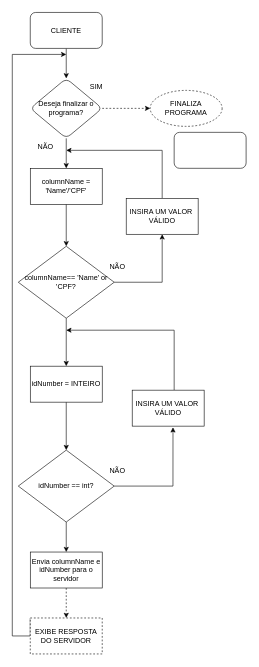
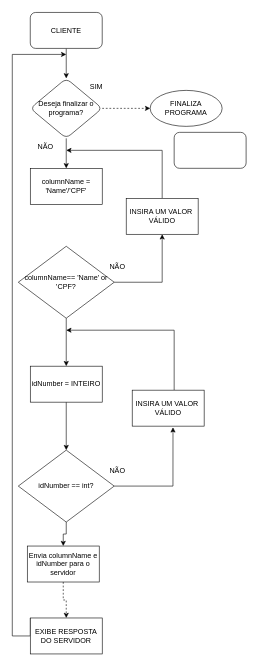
node "FINALIZA PROGRAMA": style dashed -> solid
edge "columnName = 'Name'/'CPF'" -> "columnName== 'Name' or 'CPF?": removed
node "Envia columnName e idNumber para o servidor": moved (66, 570) -> (63, 564)
node "EXIBE RESPOSTA DO SERVIDOR": style dashed -> solid
